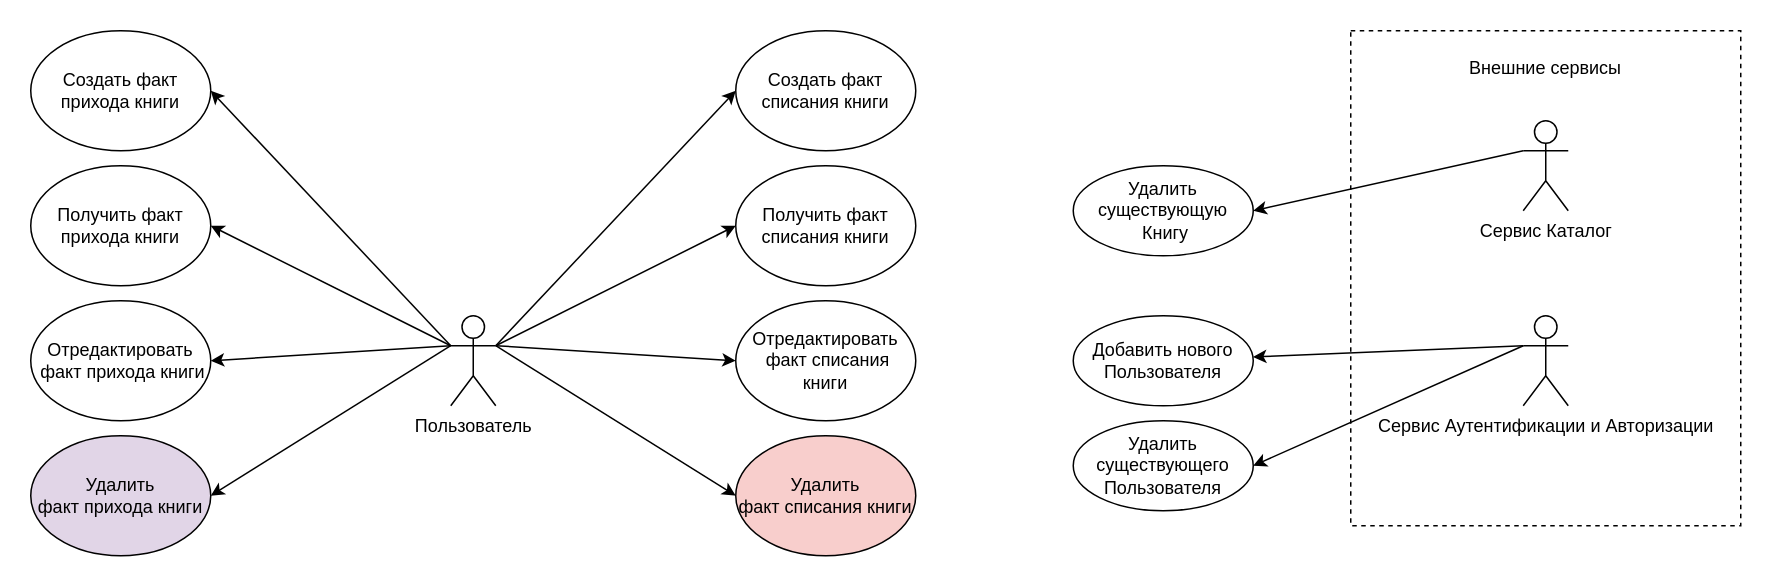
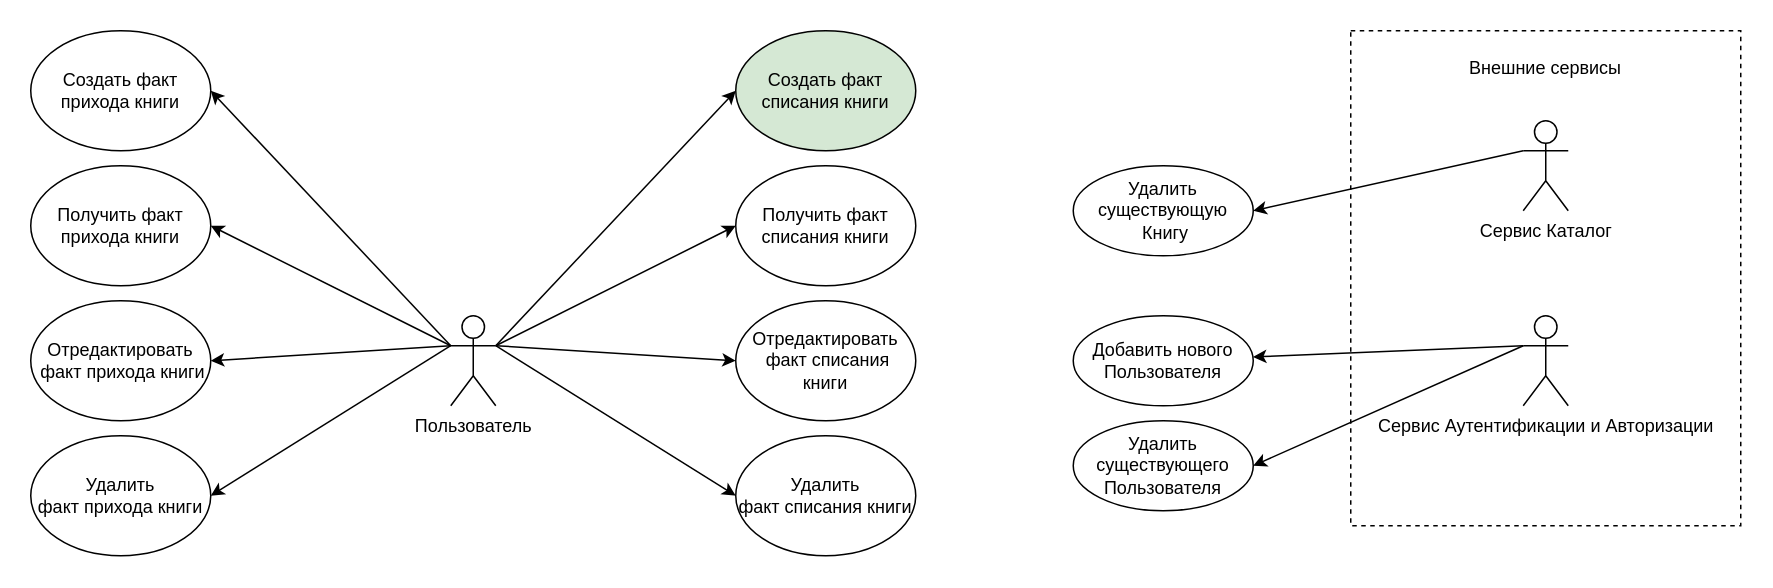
node "Создать факт списания книги": fillcolor #ffffff -> #d5e8d4
node "Удалить факт прихода книги": fillcolor #e1d5e7 -> #ffffff
node "Удалить факт списания книги": fillcolor #f8cecc -> #ffffff
